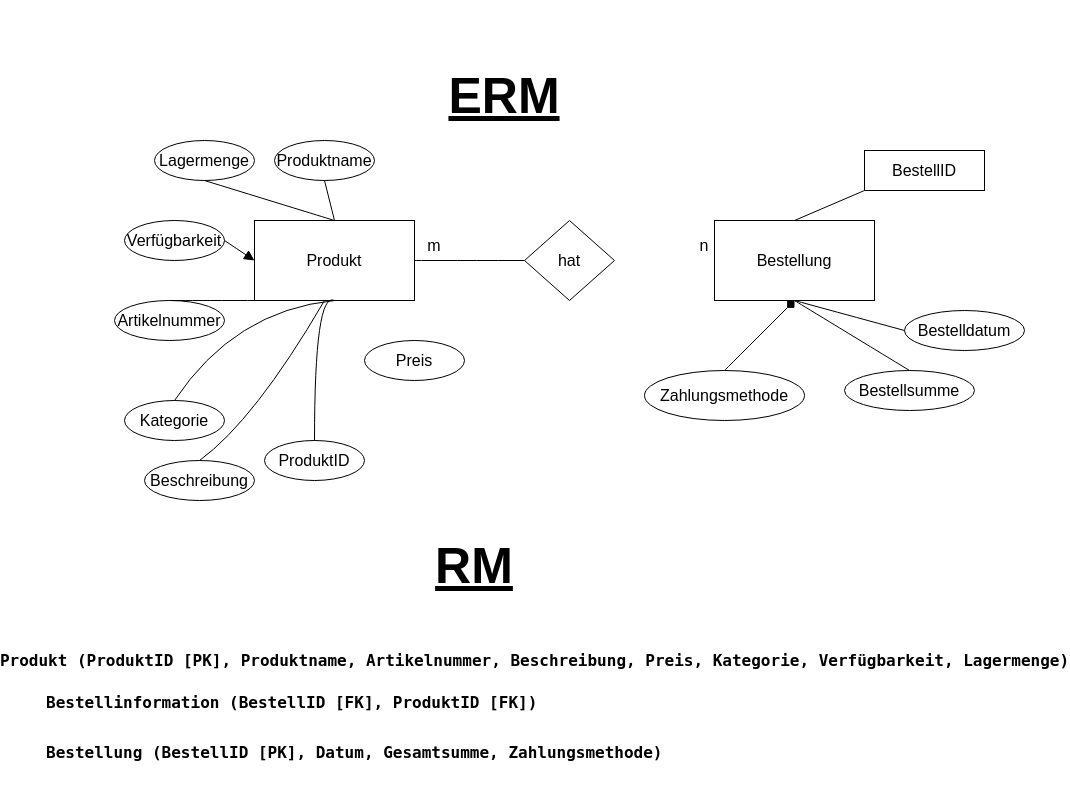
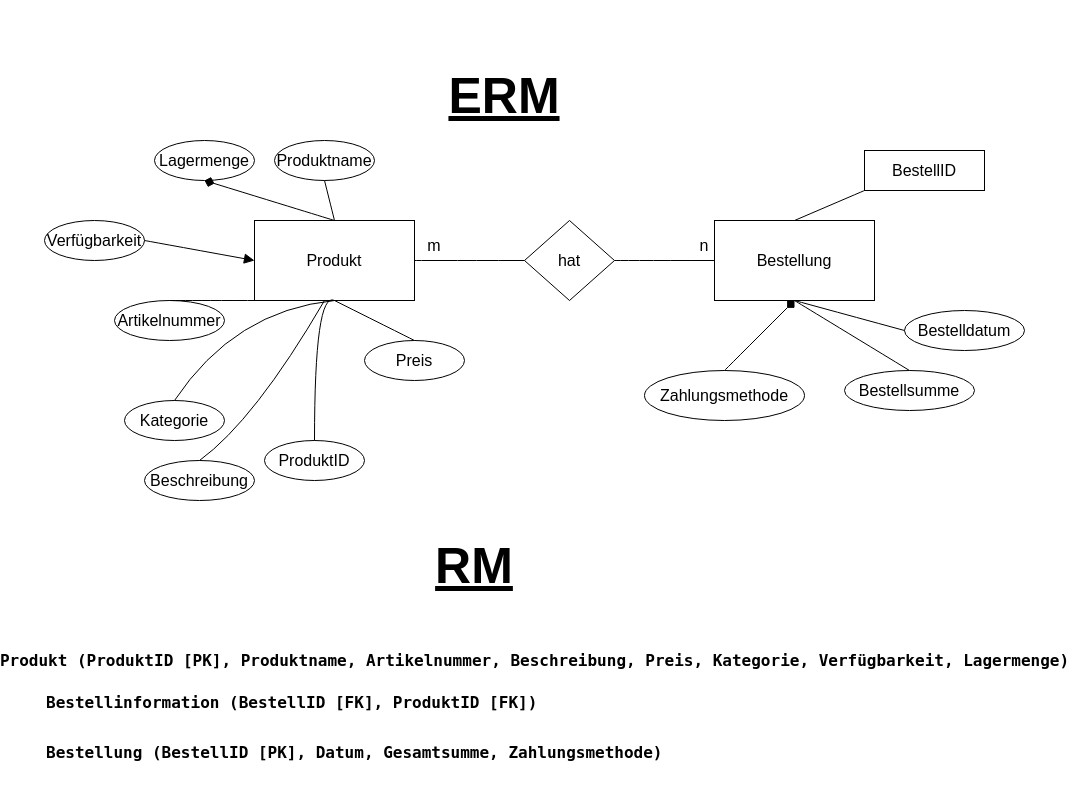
edge "Lagermenge" -- "Produkt": arrowhead none -> diamond
node "Verfügbarkeit": moved (175, 241) -> (95, 241)
edge "hat" -- "Bestellung": added
edge "Produkt" -- "Preis": added
